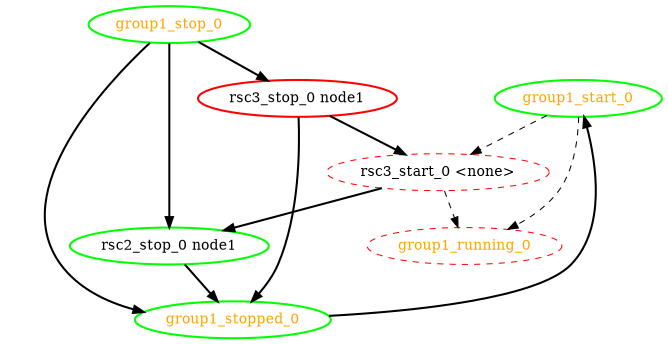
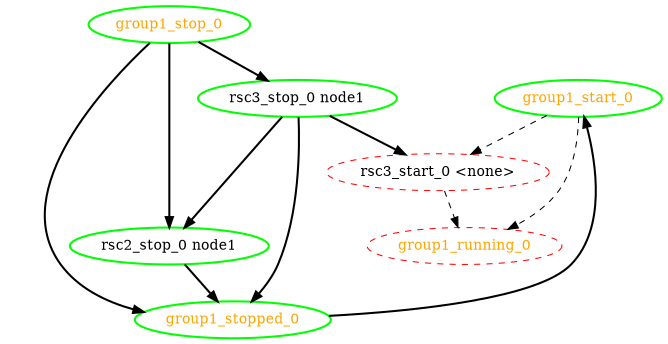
node "rsc3_stop_0 node1": color red -> green
edge "rsc3_start_0 <none>" -> "rsc2_stop_0 node1": now "rsc3_stop_0 node1" -> "rsc2_stop_0 node1"
